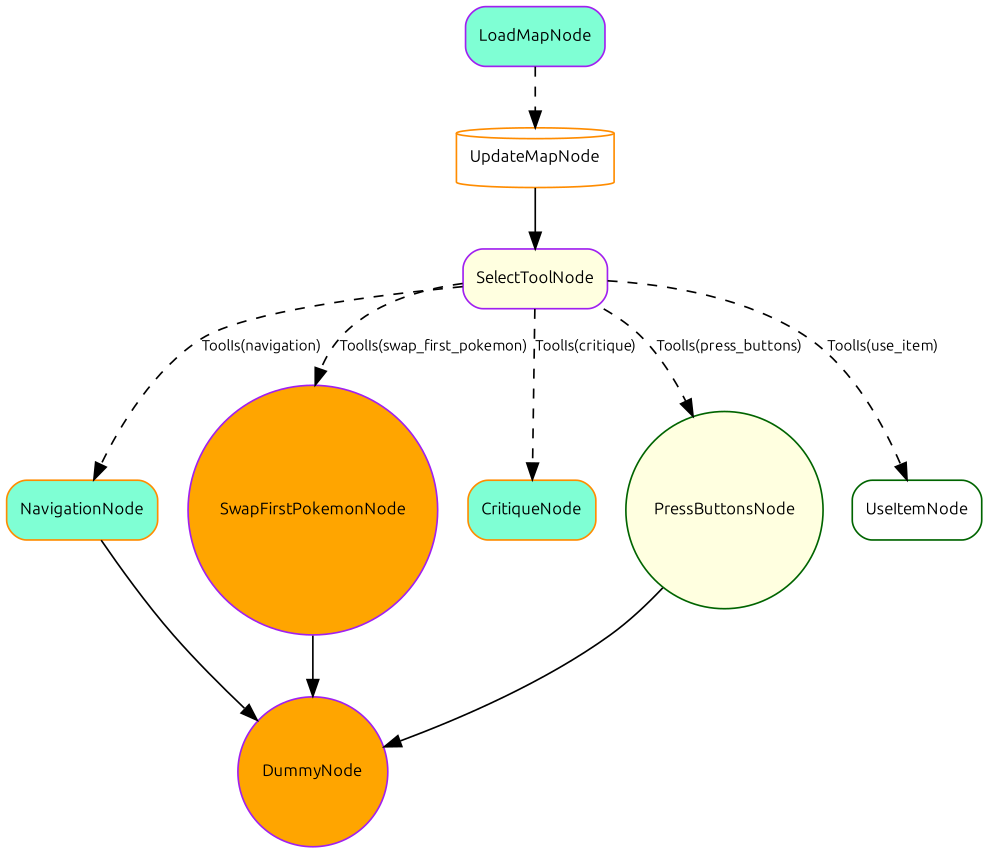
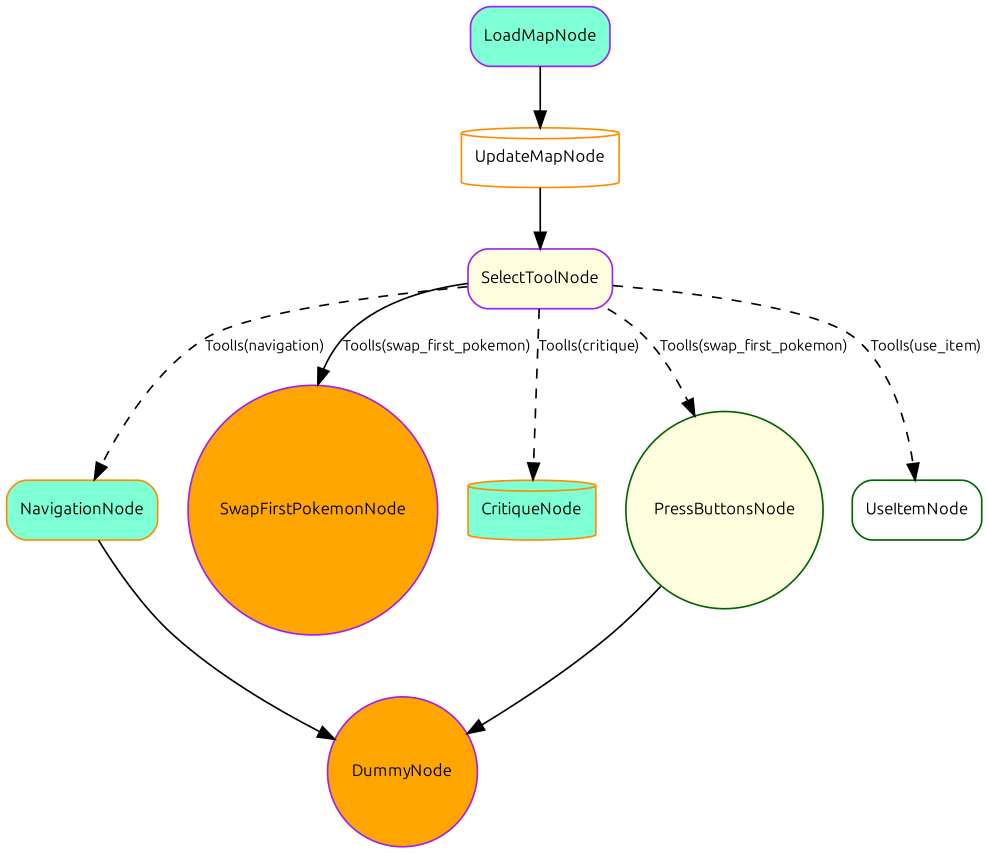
edge "LoadMapNode" -> "UpdateMapNode": style dashed -> solid
edge "SelectToolNode" -> "SwapFirstPokemonNode": style dashed -> solid
edge "SelectToolNode" -> "PressButtonsNode": label "ToolIs(press_buttons)" -> "ToolIs(swap_first_pokemon)"
node "CritiqueNode": shape box -> cylinder
edge "SwapFirstPokemonNode" -> "DummyNode": removed
